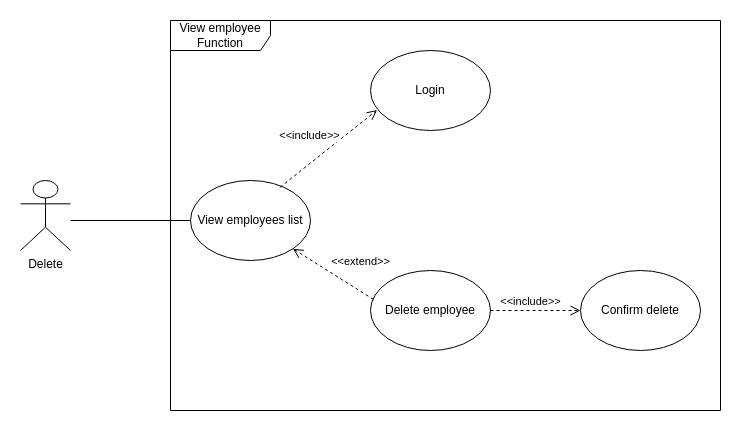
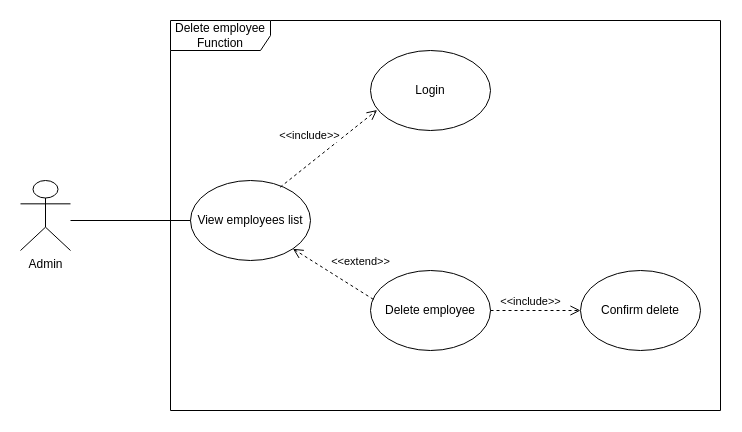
node "View employee Function": label "View employee Function" -> "Delete employee Function"
node "Delete": label "Delete" -> "Admin"
